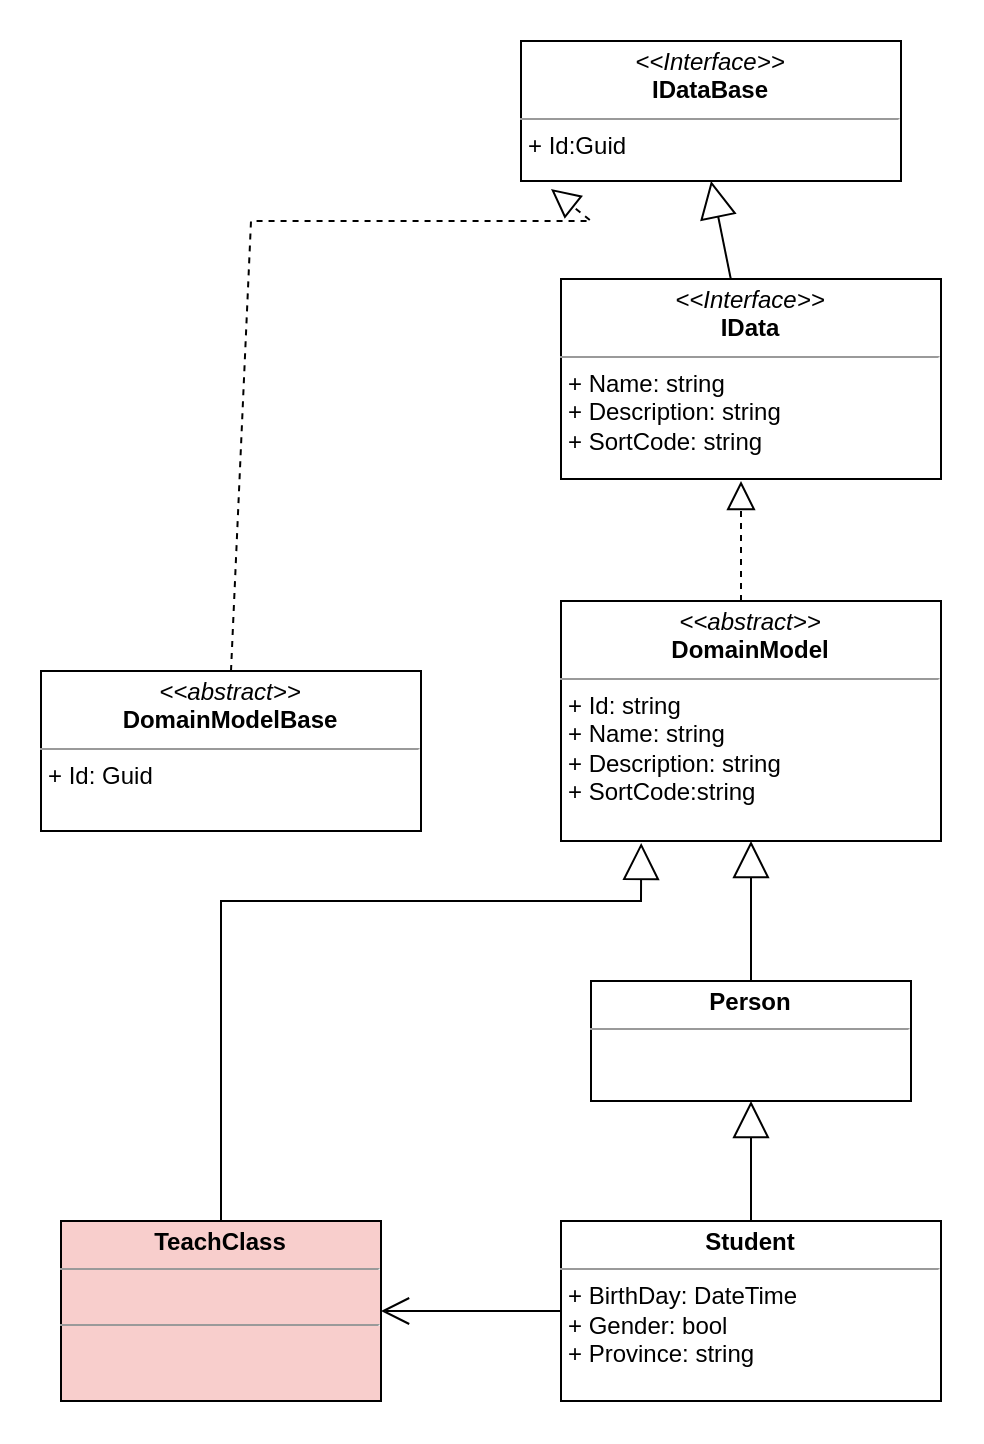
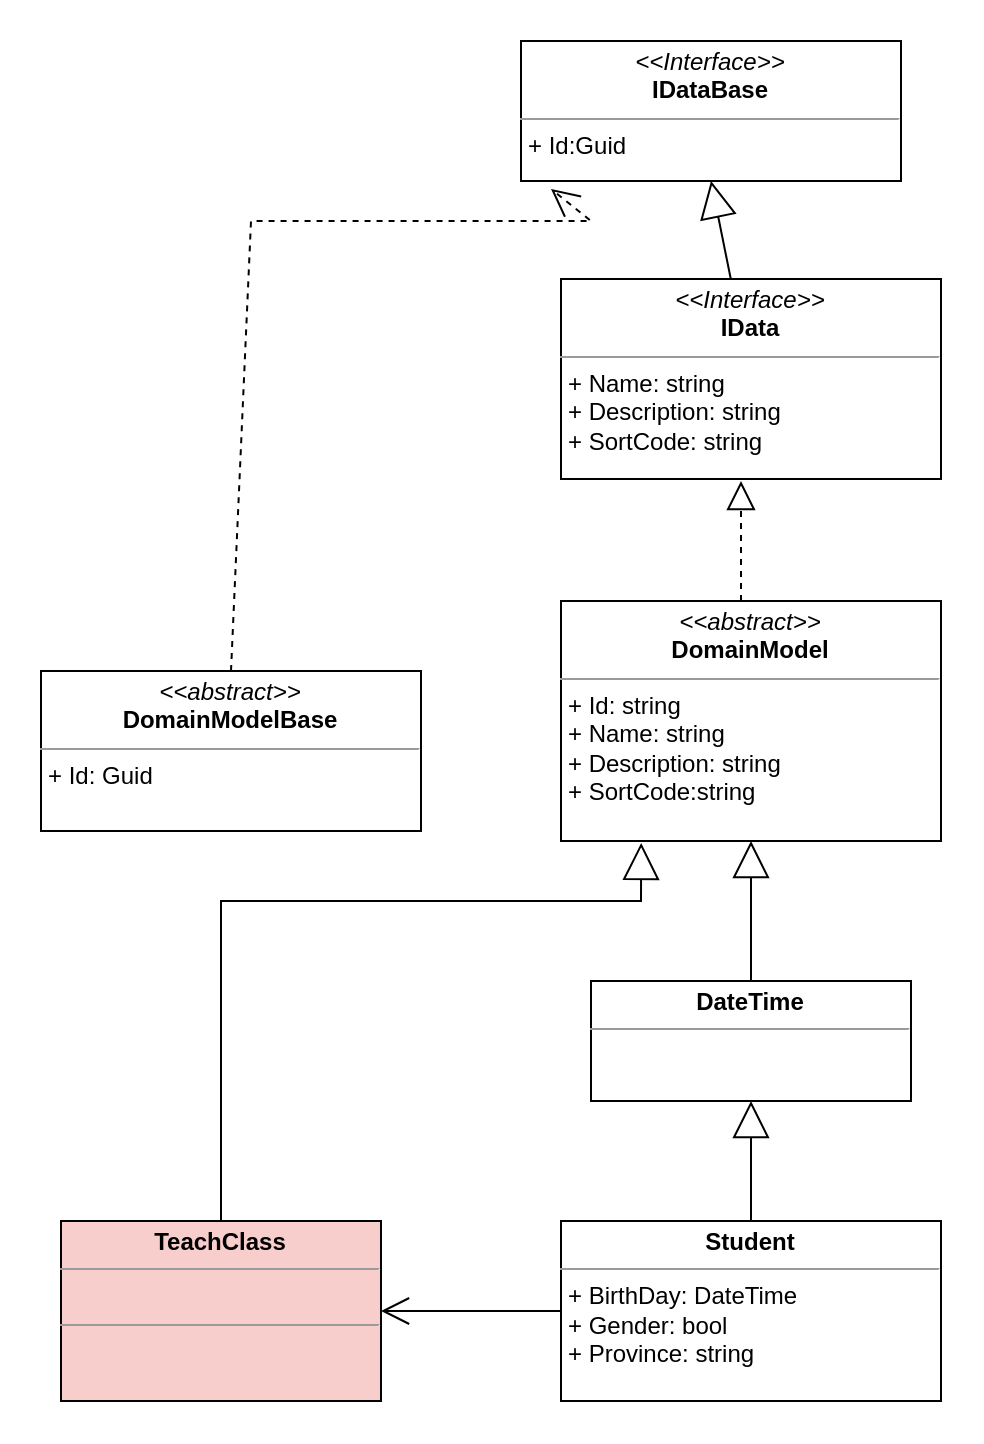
edge "<<abstract>> DomainModelBase + Id: Guid" -> "<<Interface>> IDataBase + Id:Guid": arrowhead block -> open
node "Person": label "Person" -> "DateTime"
